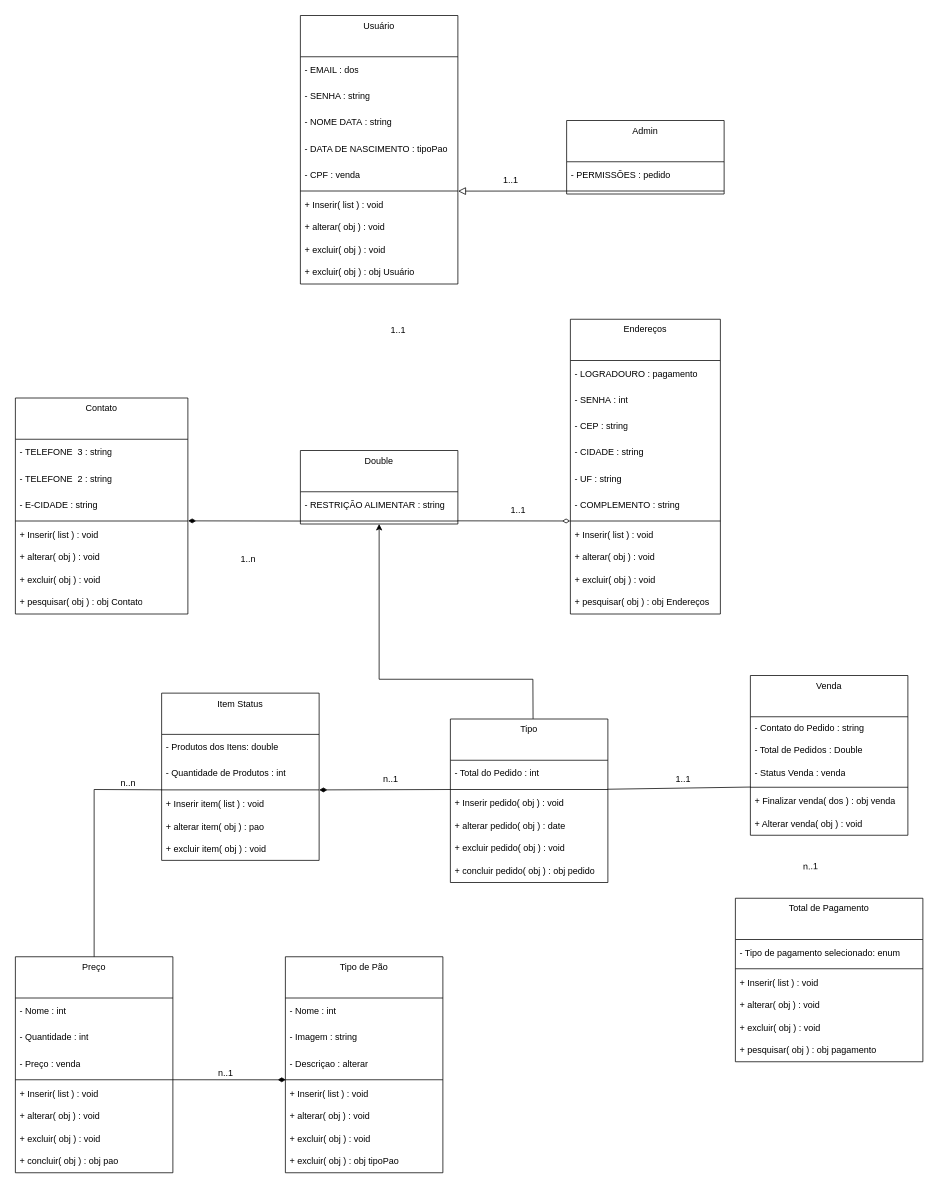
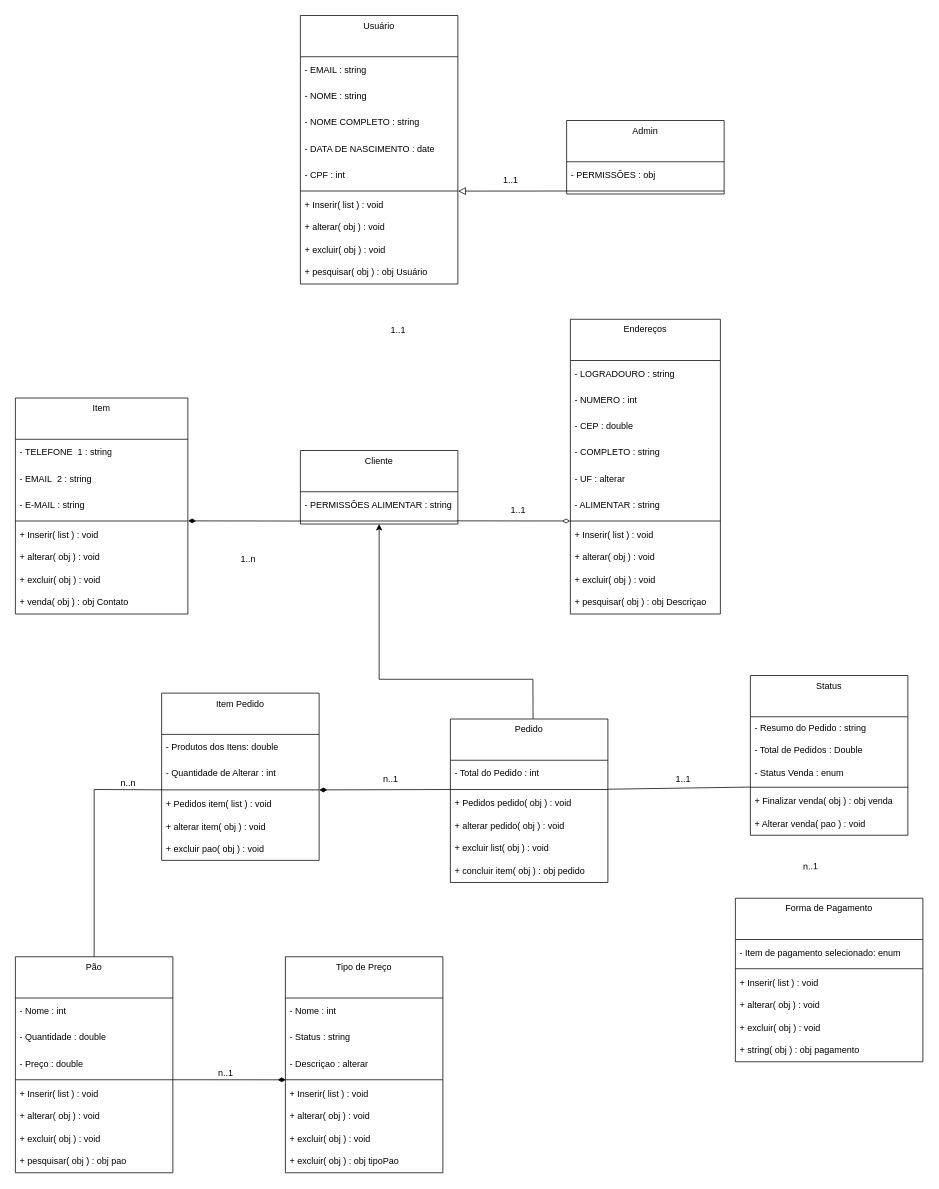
node "- EMAIL : dos": label "- EMAIL : dos" -> "- EMAIL : string"
node "- SENHA : string": label "- SENHA : string" -> "- NOME : string"
node "- NOME DATA : string": label "- NOME DATA : string" -> "- NOME COMPLETO : string"
node "- DATA DE NASCIMENTO : tipoPao": label "- DATA DE NASCIMENTO : tipoPao" -> "- DATA DE NASCIMENTO : date"
node "- CPF : venda": label "- CPF : venda" -> "- CPF : int"
node "- PERMISSÕES : pedido": label "- PERMISSÕES : pedido" -> "- PERMISSÕES : obj"
node "+ excluir( obj ) : obj Usuário": label "+ excluir( obj ) : obj Usuário" -> "+ pesquisar( obj ) : obj Usuário"
node "- LOGRADOURO : pagamento": label "- LOGRADOURO : pagamento" -> "- LOGRADOURO : string"
node "- SENHA : int": label "- SENHA : int" -> "- NUMERO : int"
node "Contato": label "Contato" -> "Item"
node "- CEP : string": label "- CEP : string" -> "- CEP : double"
node "- TELEFONE 3 : string": label "- TELEFONE 3 : string" -> "- TELEFONE 1 : string"
node "- CIDADE : string": label "- CIDADE : string" -> "- COMPLETO : string"
node "Double": label "Double" -> "Cliente"
node "- TELEFONE 2 : string": label "- TELEFONE 2 : string" -> "- EMAIL 2 : string"
node "- UF : string": label "- UF : string" -> "- UF : alterar"
node "- E-CIDADE : string": label "- E-CIDADE : string" -> "- E-MAIL : string"
node "- RESTRIÇÃO ALIMENTAR : string": label "- RESTRIÇÃO ALIMENTAR : string" -> "- PERMISSÕES ALIMENTAR : string"
node "- COMPLEMENTO : string": label "- COMPLEMENTO : string" -> "- ALIMENTAR : string"
node "+ pesquisar( obj ) : obj Contato": label "+ pesquisar( obj ) : obj Contato" -> "+ venda( obj ) : obj Contato"
node "+ pesquisar( obj ) : obj Endereços": label "+ pesquisar( obj ) : obj Endereços" -> "+ pesquisar( obj ) : obj Descriçao"
node "Venda": label "Venda" -> "Status"
node "Item Status": label "Item Status" -> "Item Pedido"
node "- Contato do Pedido : string": label "- Contato do Pedido : string" -> "- Resumo do Pedido : string"
node "Tipo": label "Tipo" -> "Pedido"
node "- Status Venda : venda": label "- Status Venda : venda" -> "- Status Venda : enum"
node "- Quantidade de Produtos : int": label "- Quantidade de Produtos : int" -> "- Quantidade de Alterar : int"
node "+ Finalizar venda( dos ) : obj venda": label "+ Finalizar venda( dos ) : obj venda" -> "+ Finalizar venda( obj ) : obj venda"
node "+ Inserir item( list ) : void": label "+ Inserir item( list ) : void" -> "+ Pedidos item( list ) : void"
node "+ Inserir pedido( obj ) : void": label "+ Inserir pedido( obj ) : void" -> "+ Pedidos pedido( obj ) : void"
node "+ Alterar venda( obj ) : void": label "+ Alterar venda( obj ) : void" -> "+ Alterar venda( pao ) : void"
node "+ alterar pedido( obj ) : date": label "+ alterar pedido( obj ) : date" -> "+ alterar pedido( obj ) : void"
node "+ alterar item( obj ) : pao": label "+ alterar item( obj ) : pao" -> "+ alterar item( obj ) : void"
node "+ excluir item( obj ) : void": label "+ excluir item( obj ) : void" -> "+ excluir pao( obj ) : void"
node "+ excluir pedido( obj ) : void": label "+ excluir pedido( obj ) : void" -> "+ excluir list( obj ) : void"
node "+ concluir pedido( obj ) : obj pedido": label "+ concluir pedido( obj ) : obj pedido" -> "+ concluir item( obj ) : obj pedido"
node "Total de Pagamento": label "Total de Pagamento" -> "Forma de Pagamento"
node "- Tipo de pagamento selecionado: enum": label "- Tipo de pagamento selecionado: enum" -> "- Item de pagamento selecionado: enum"
node "Preço": label "Preço" -> "Pão"
node "Tipo de Pão": label "Tipo de Pão" -> "Tipo de Preço"
node "- Quantidade : int": label "- Quantidade : int" -> "- Quantidade : double"
node "- Imagem : string": label "- Imagem : string" -> "- Status : string"
node "+ pesquisar( obj ) : obj pagamento": label "+ pesquisar( obj ) : obj pagamento" -> "+ string( obj ) : obj pagamento"
node "- Preço : venda": label "- Preço : venda" -> "- Preço : double"
node "+ concluir( obj ) : obj pao": label "+ concluir( obj ) : obj pao" -> "+ pesquisar( obj ) : obj pao"
